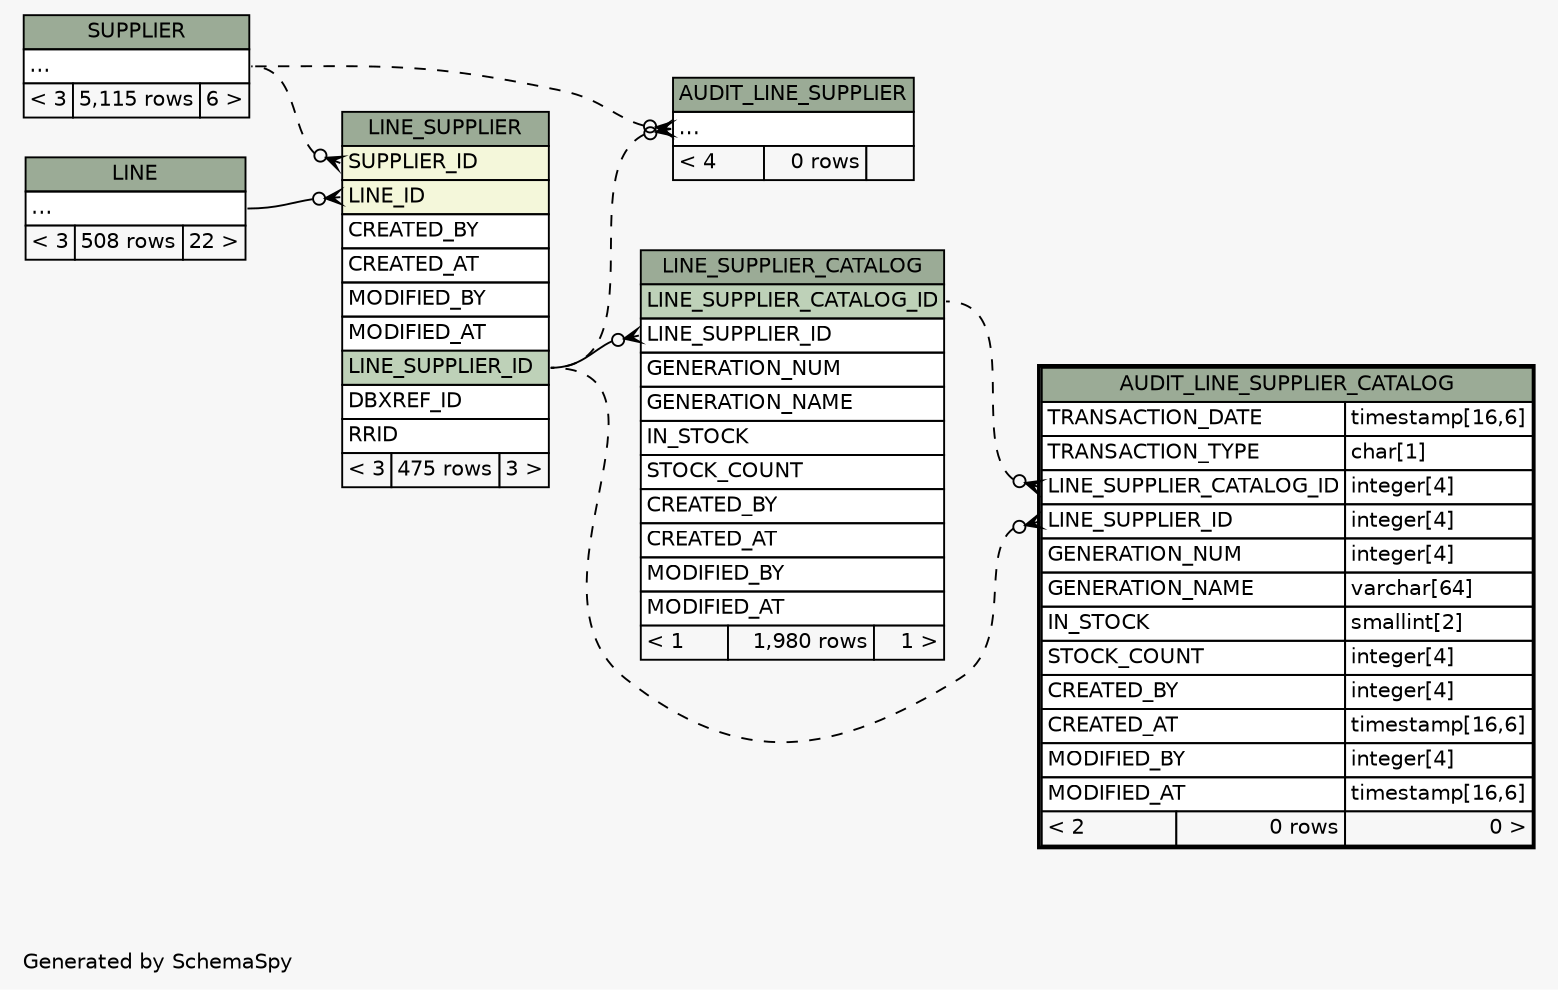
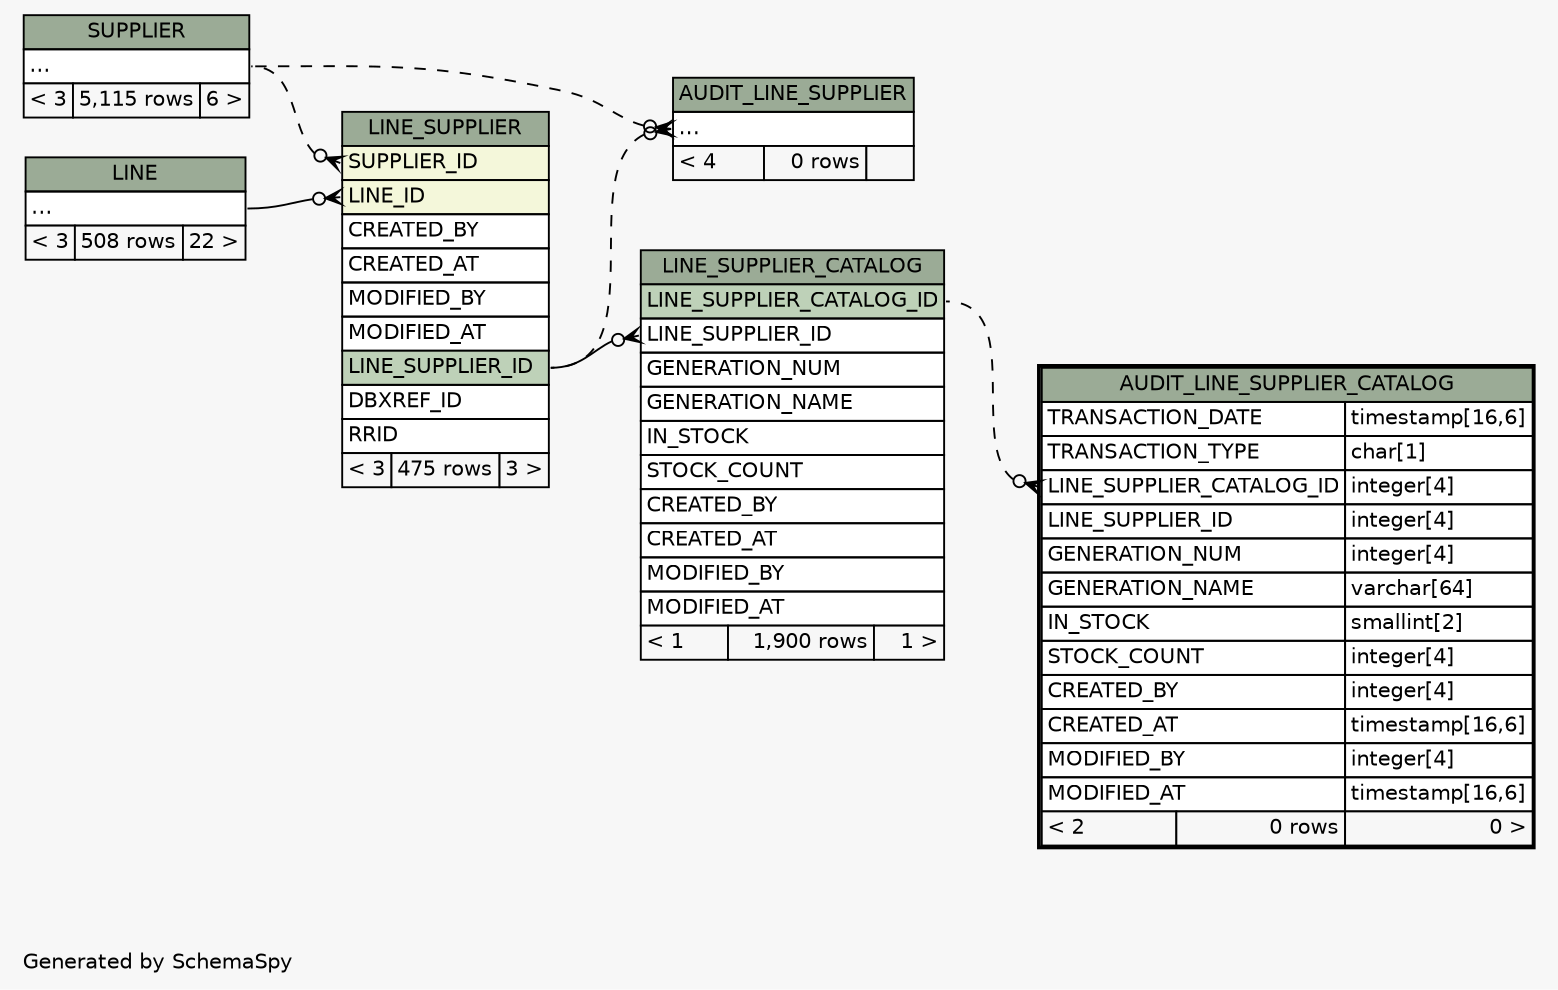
node "LINE_SUPPLIER_CATALOG": text "1,980 rows" -> "1,900 rows"
edge "LINE_SUPPLIER" -> "AUDIT_LINE_SUPPLIER_CATALOG": removed
